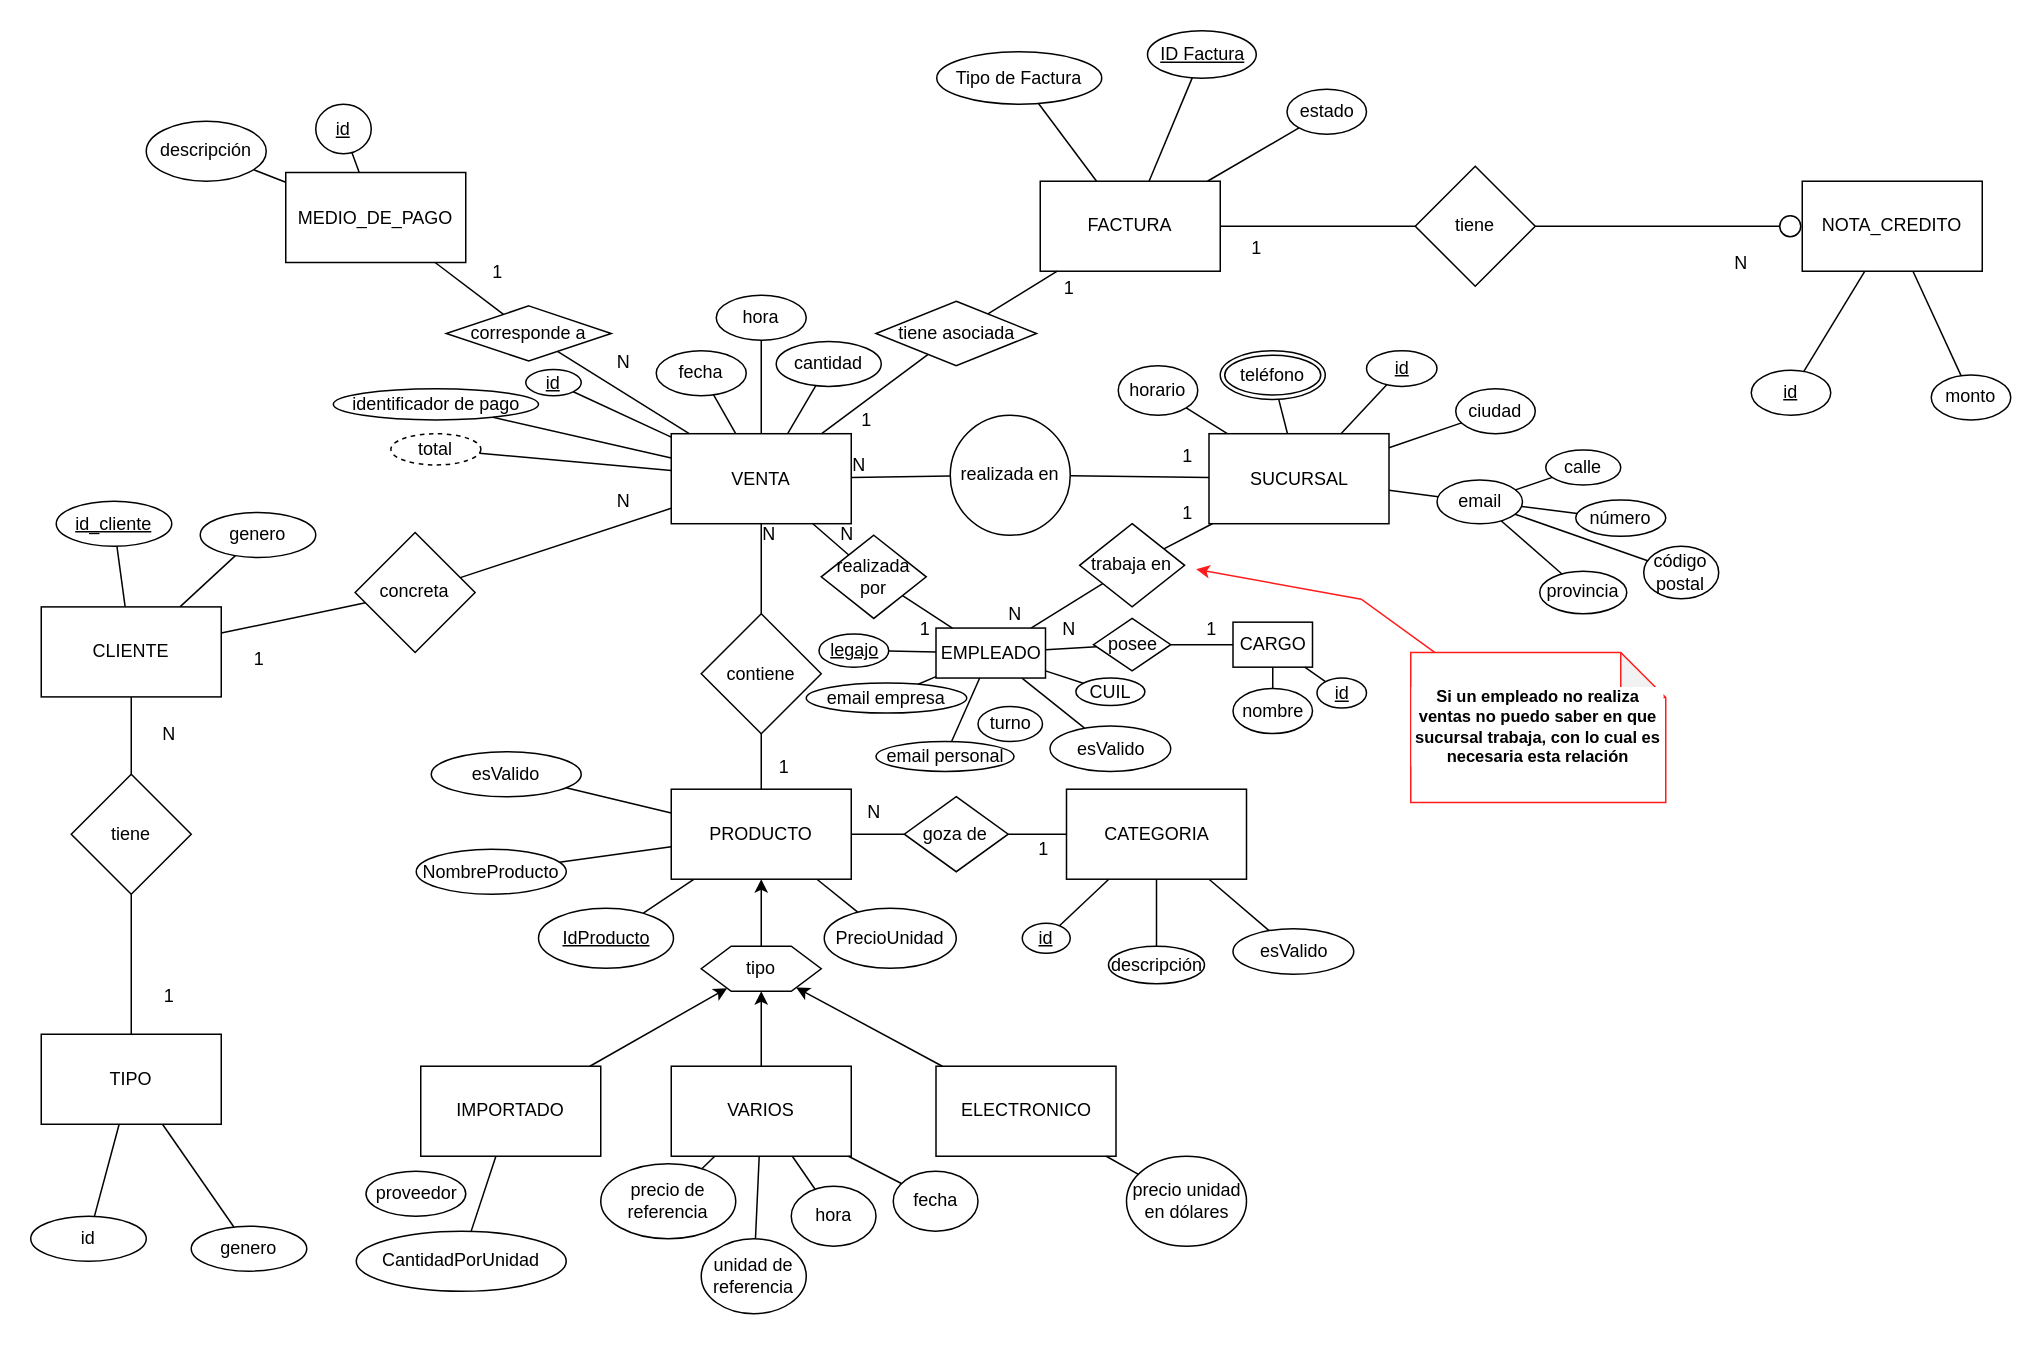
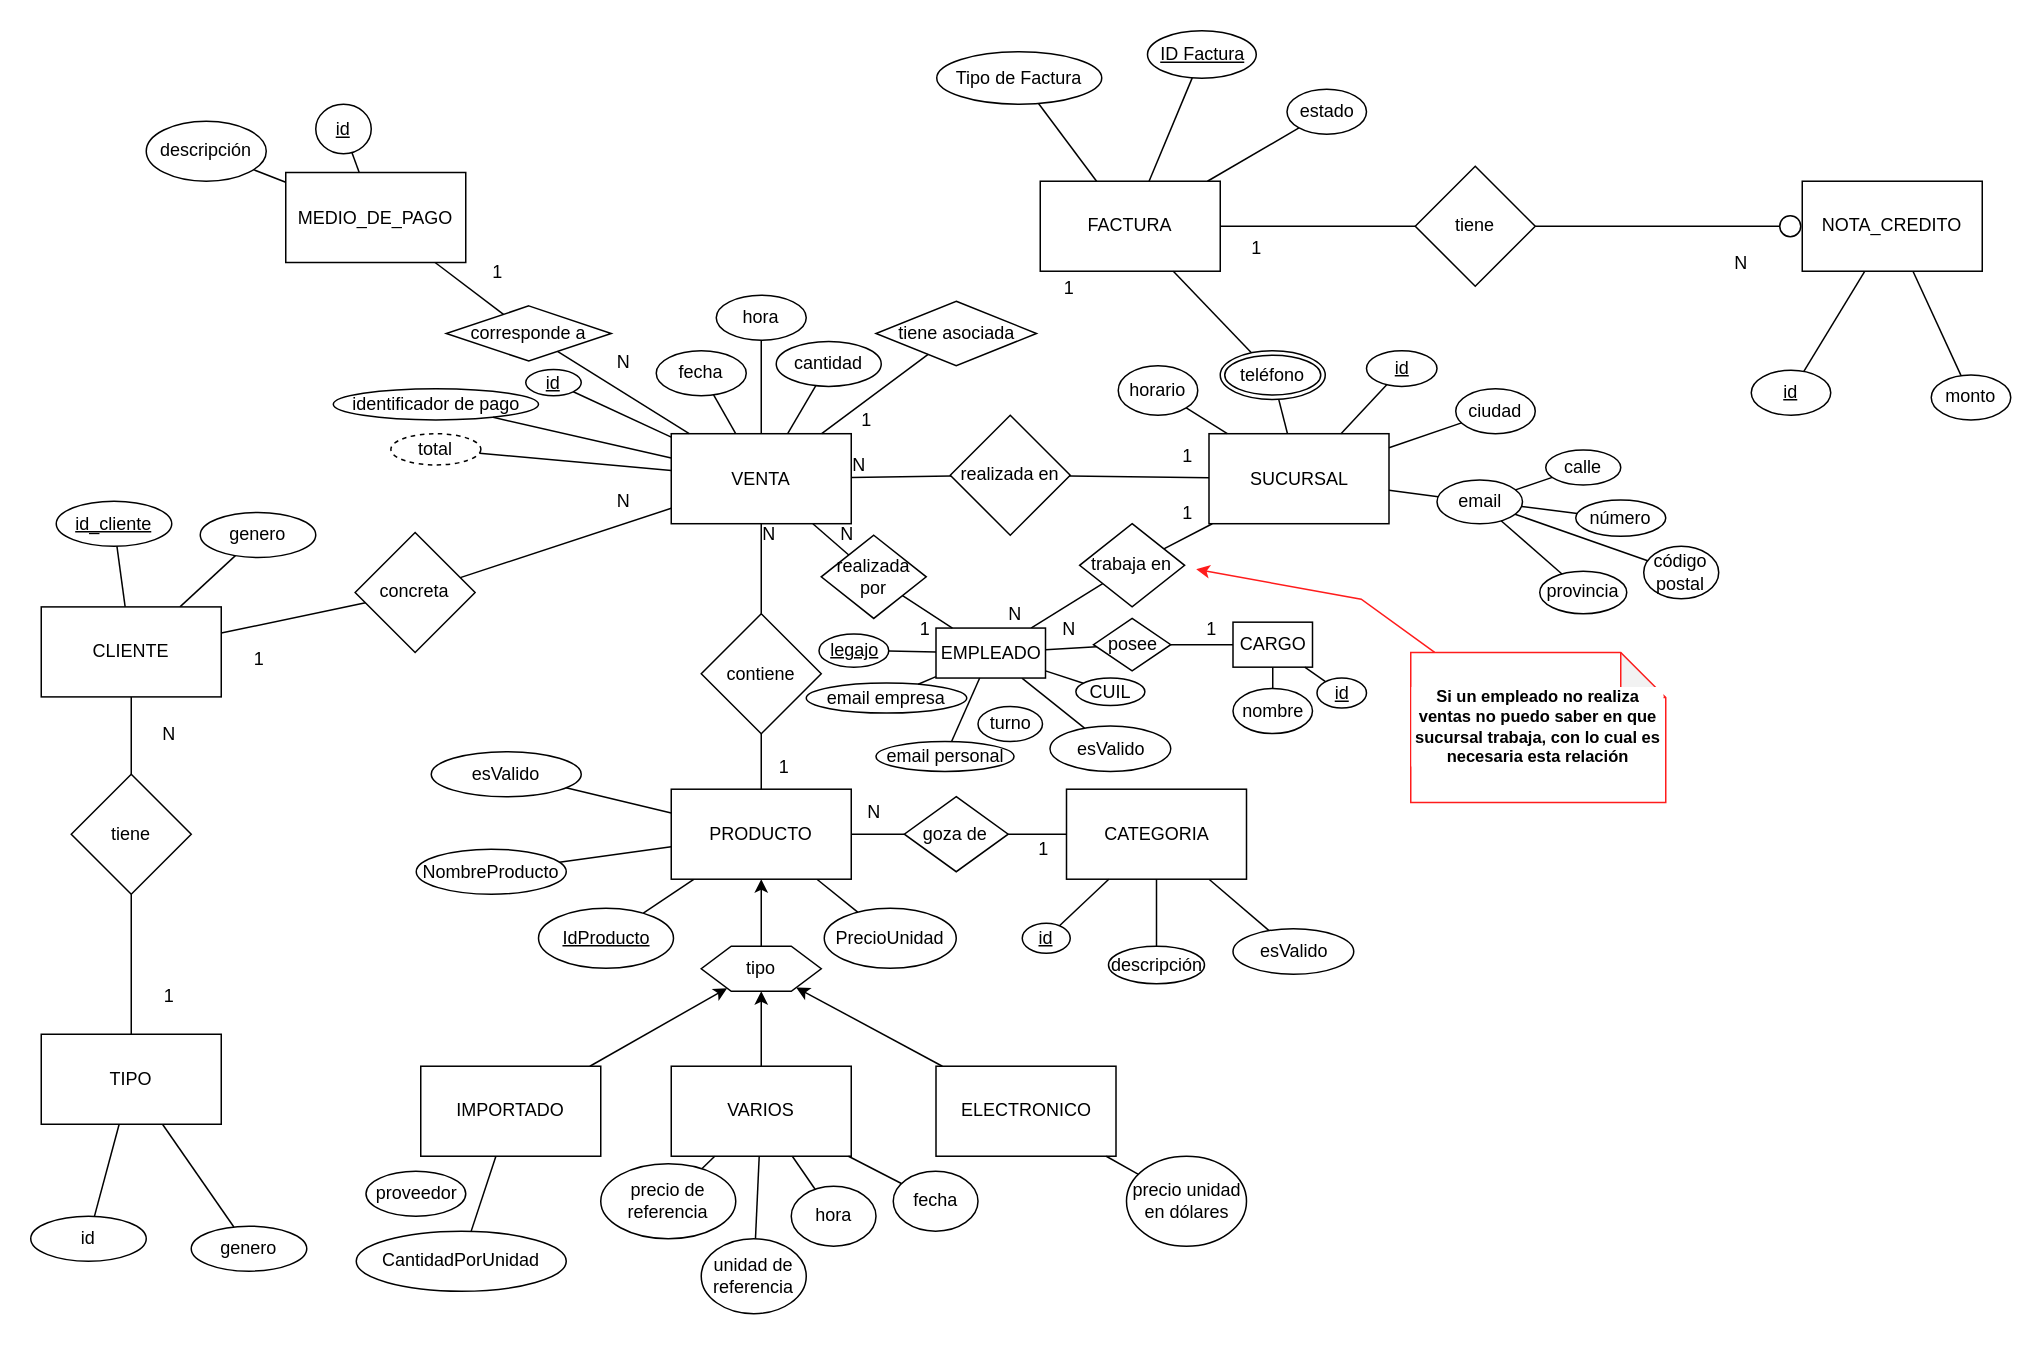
edge "FACTURA" -- "tiene asociada": now "FACTURA" -- "teléfono"
node "realizada en": shape ellipse -> diamond
